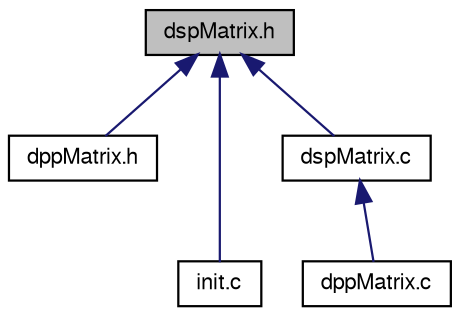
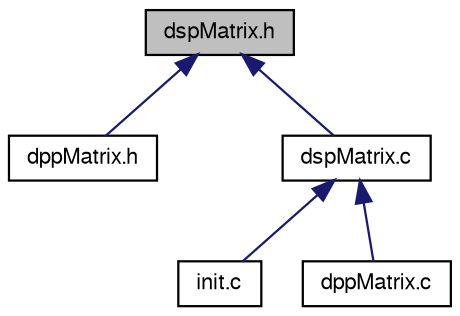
edge "init.c" -> "dspMatrix.h": now "init.c" -> "dspMatrix.c"
